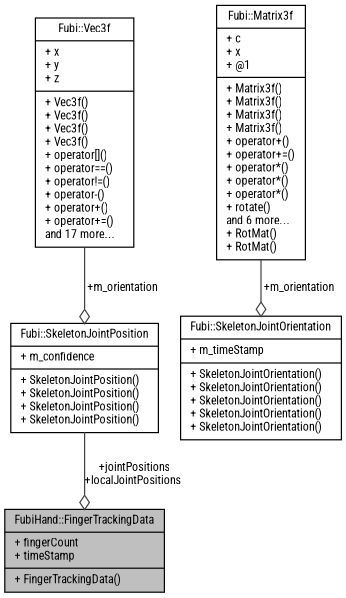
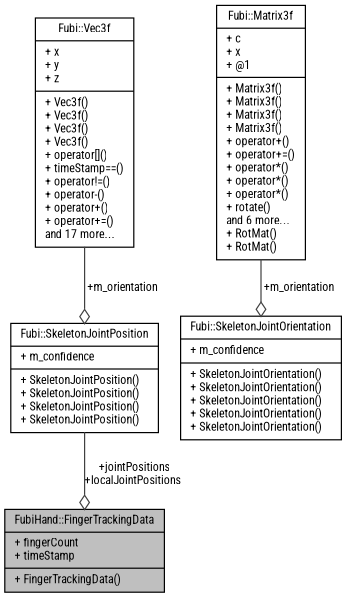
node "Fubi::Vec3f": text "+ operator==()" -> "+ timeStamp==()"
node "Fubi::SkeletonJointOrientation": text "+ m_timeStamp" -> "+ m_confidence"
